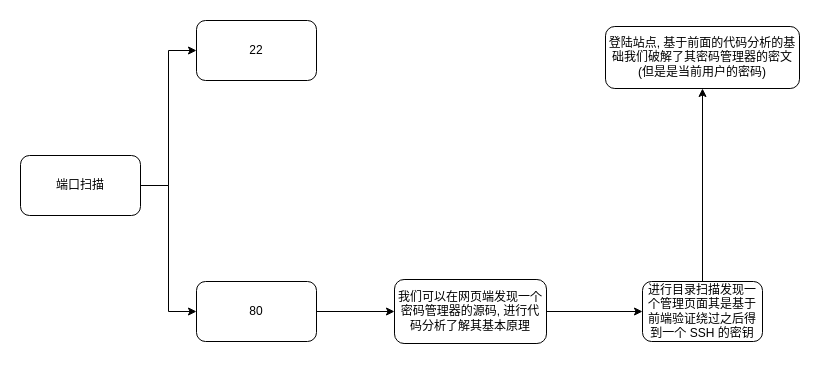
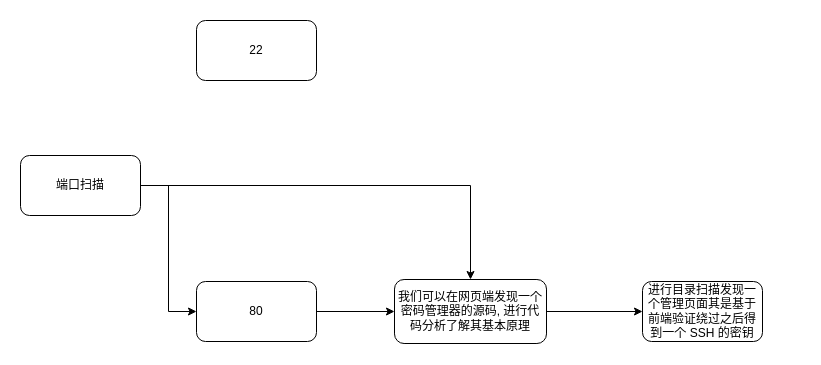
node "登陆站点, 基于前面的代码分析的基础我们破解了其密码管理器的密文(但是是当前用户的密码)": removed
edge "端口扫描" -> "22": now "端口扫描" -> "我们可以在网页端发现一个密码管理器的源码, 进行代码分析了解其基本原理"
edge "进行目录扫描发现一个管理页面其是基于前端验证绕过之后得到一个 SSH 的密钥" -> "登陆站点, 基于前面的代码分析的基础我们破解了其密码管理器的密文(但是是当前用户的密码)": removed
